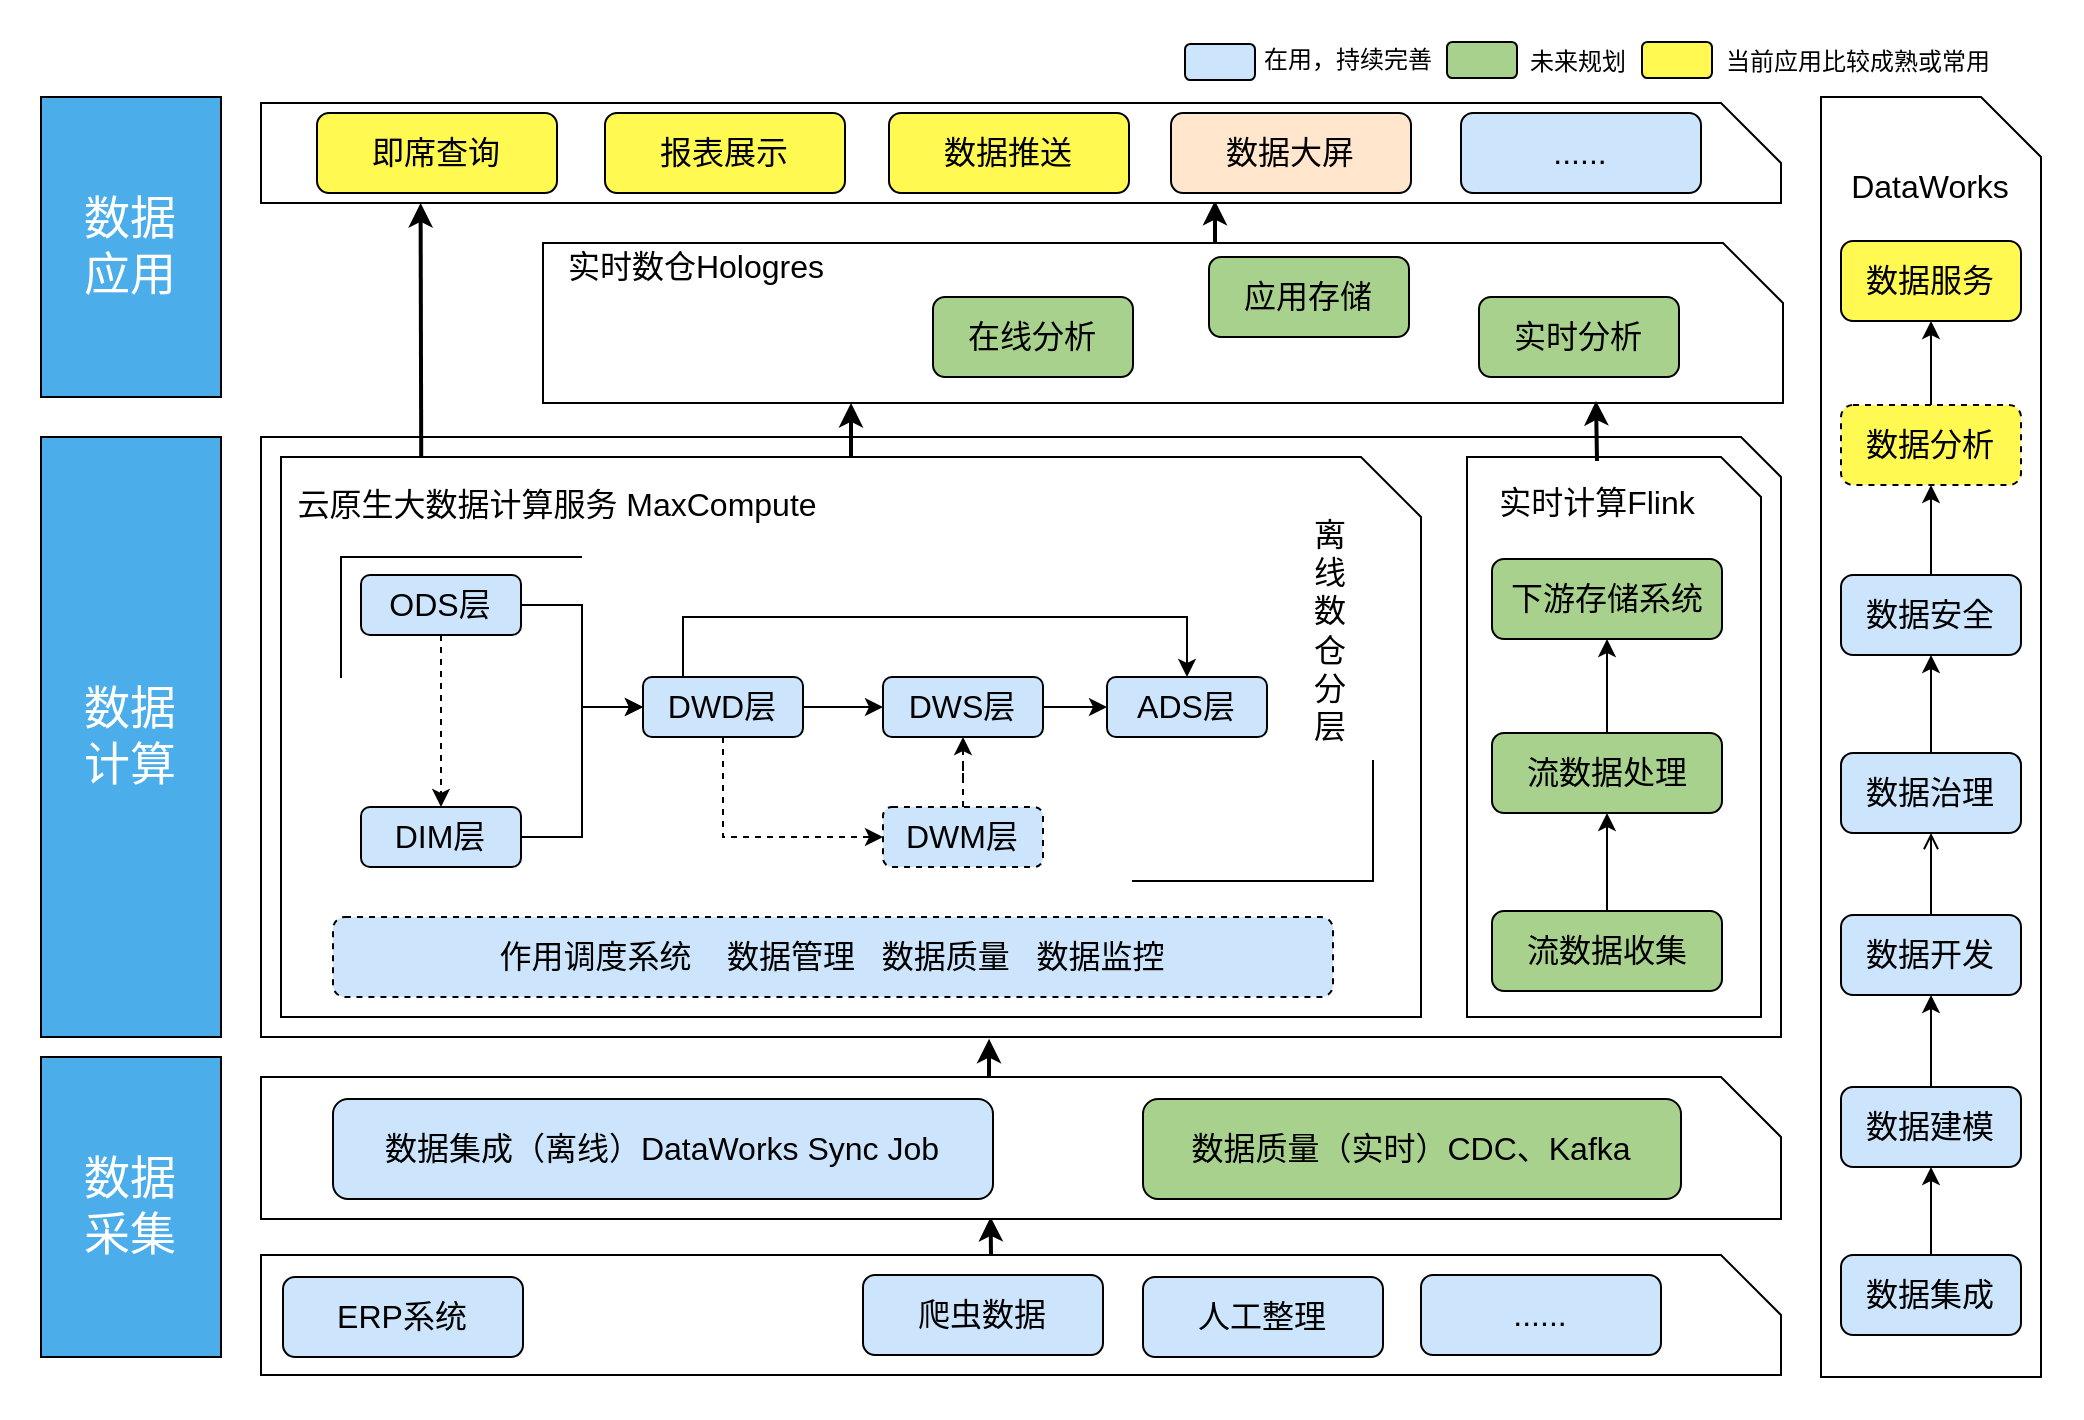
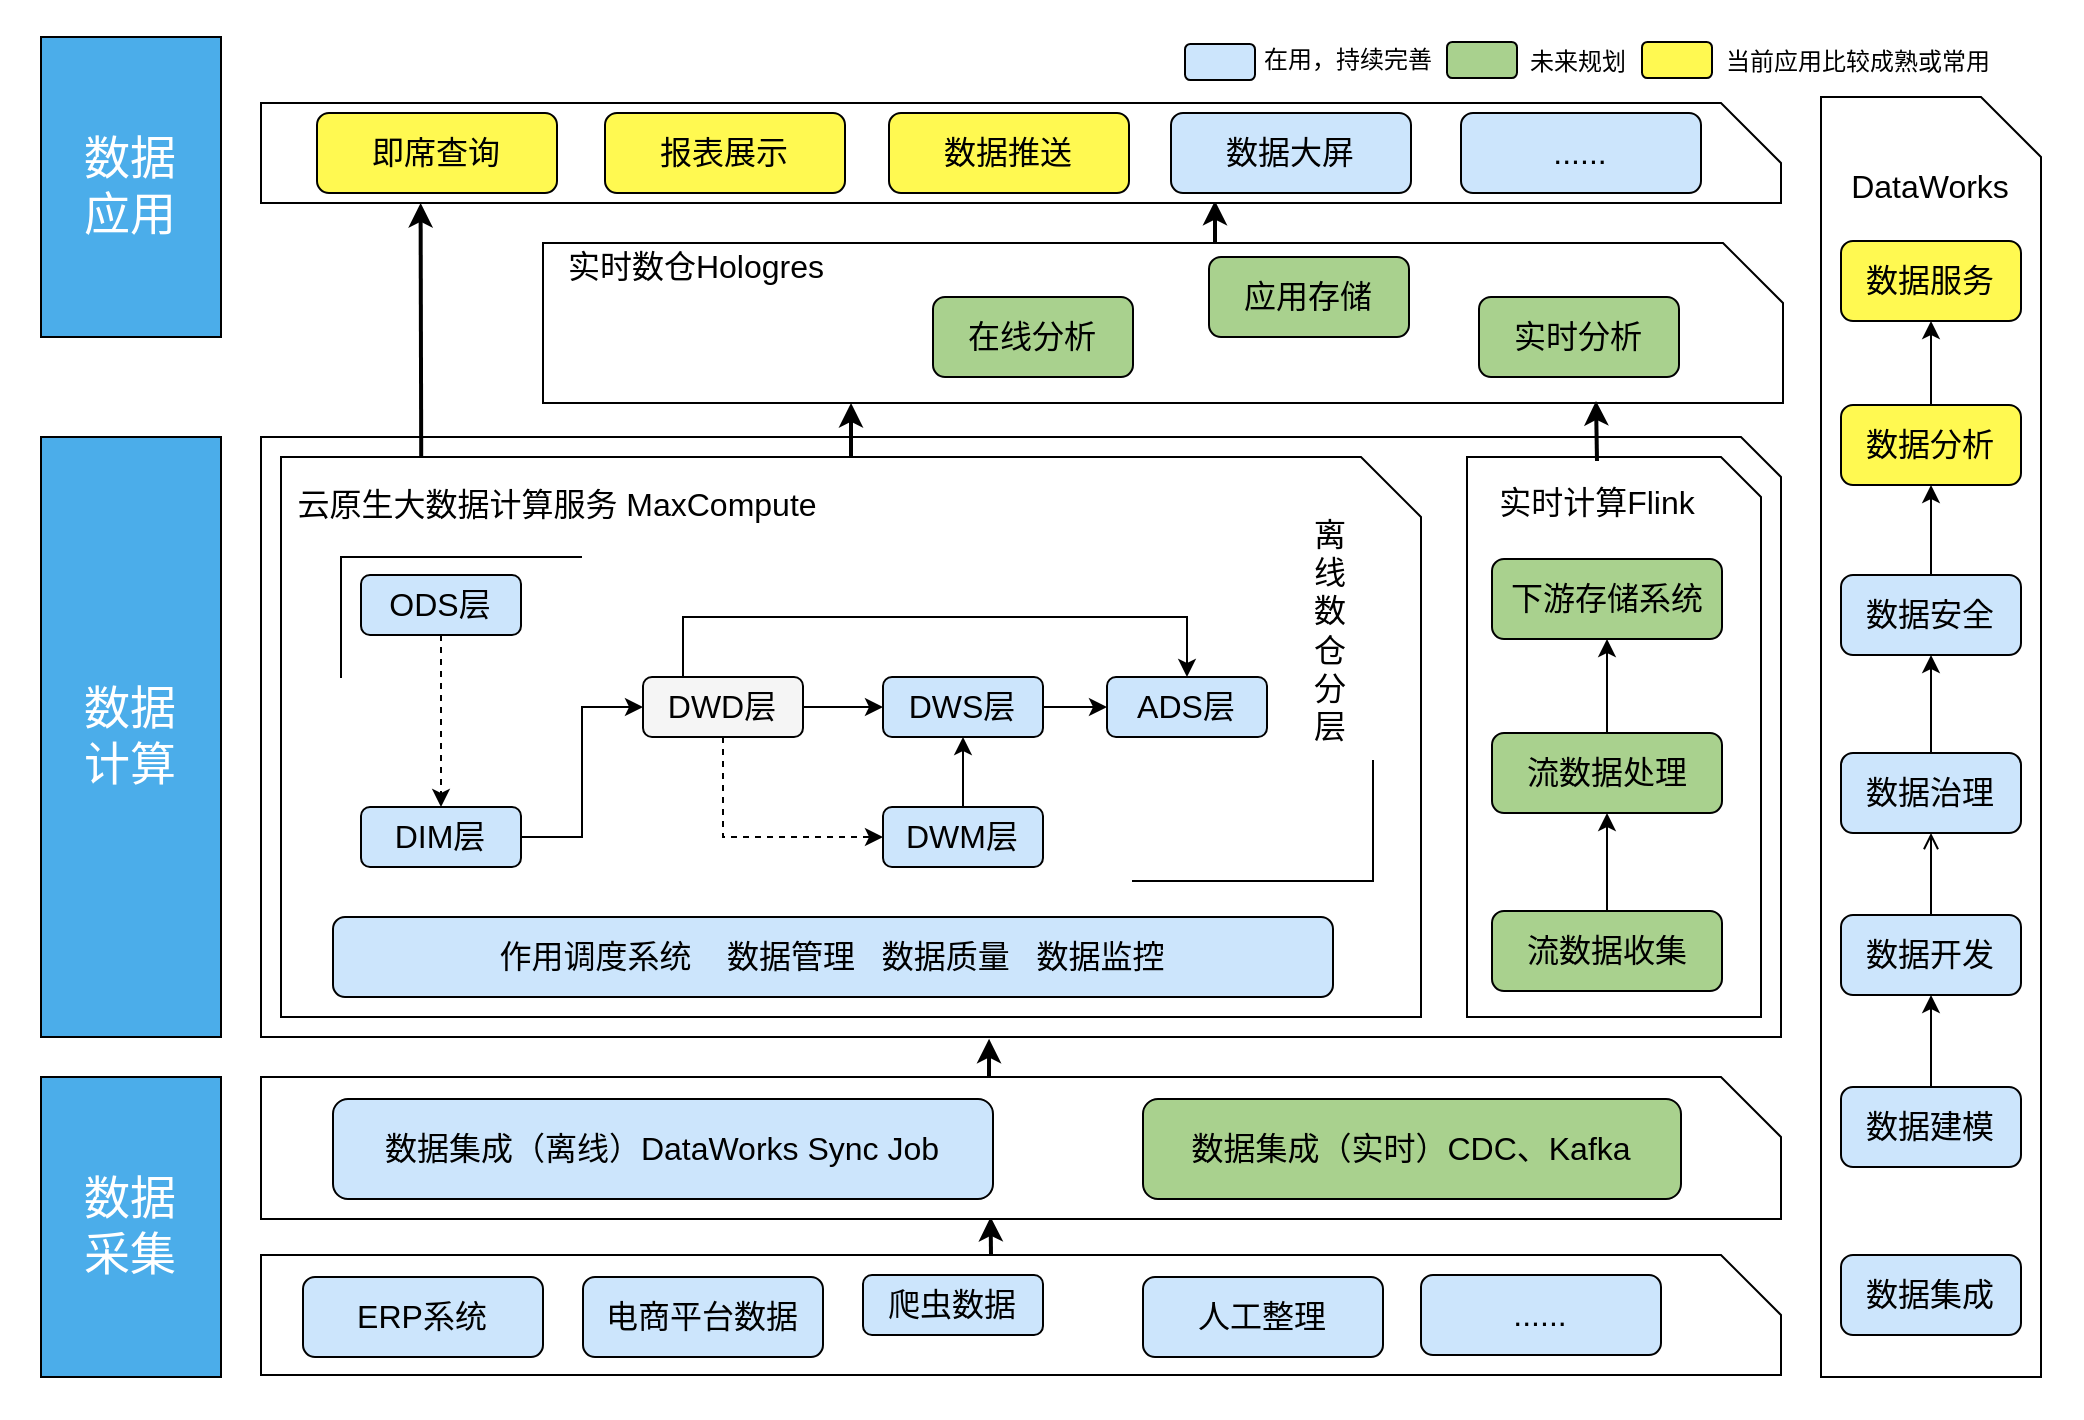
node "数据大屏": fillcolor #ffe6cc -> #cce5fc
node "数据应用": moved (131, 247) -> (131, 187)
node "数据分析": style dashed -> solid
edge "ODS层" -> "DWD层": removed
node "DWD层": fillcolor #cce5fc -> #f5f5f5
edge "DWM层" -> "DWS层": style dashed -> solid
node "DWM层": style dashed -> solid
node "作用调度系统 数据管理 数据质量 数据监控": style dashed -> solid
node "数据质量（实时）CDC、Kafka": label "数据质量（实时）CDC、Kafka" -> "数据集成（实时）CDC、Kafka"
node "数据采集": moved (131, 1207) -> (131, 1227)
edge "数据集成" -> "数据建模": removed
node "爬虫数据": size 240x80 -> 180x60
node "ERP系统": moved (403, 1317) -> (423, 1317)
node "电商平台数据": added
